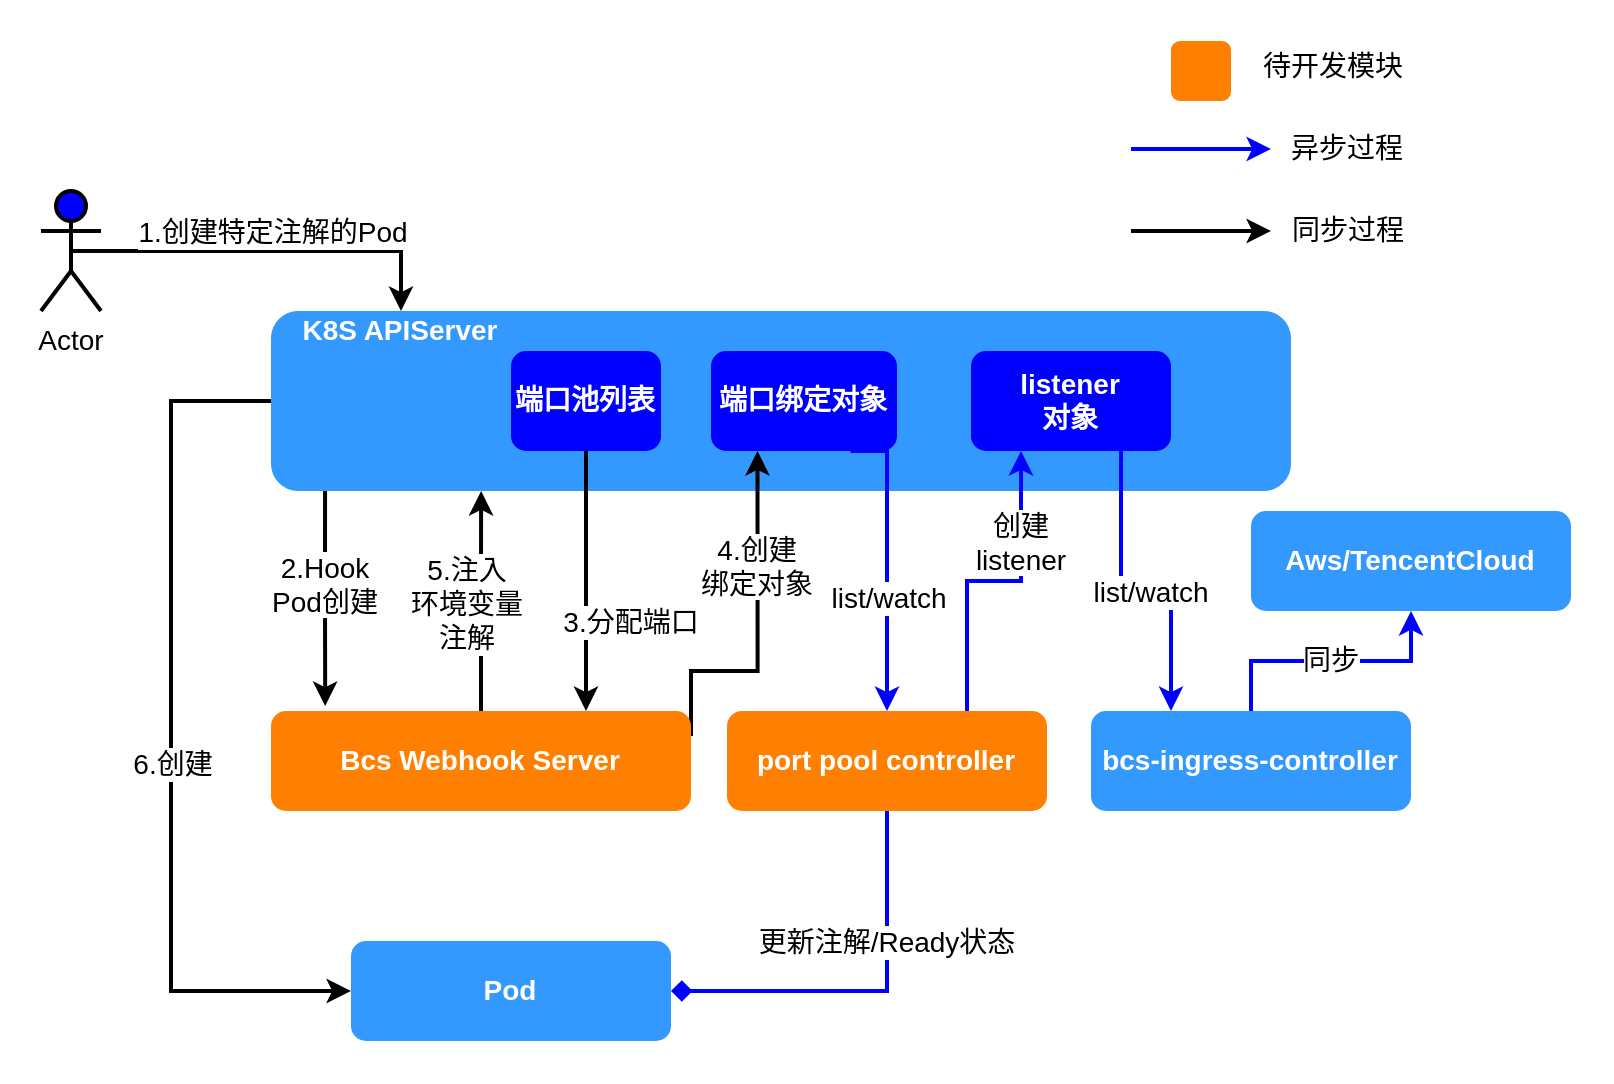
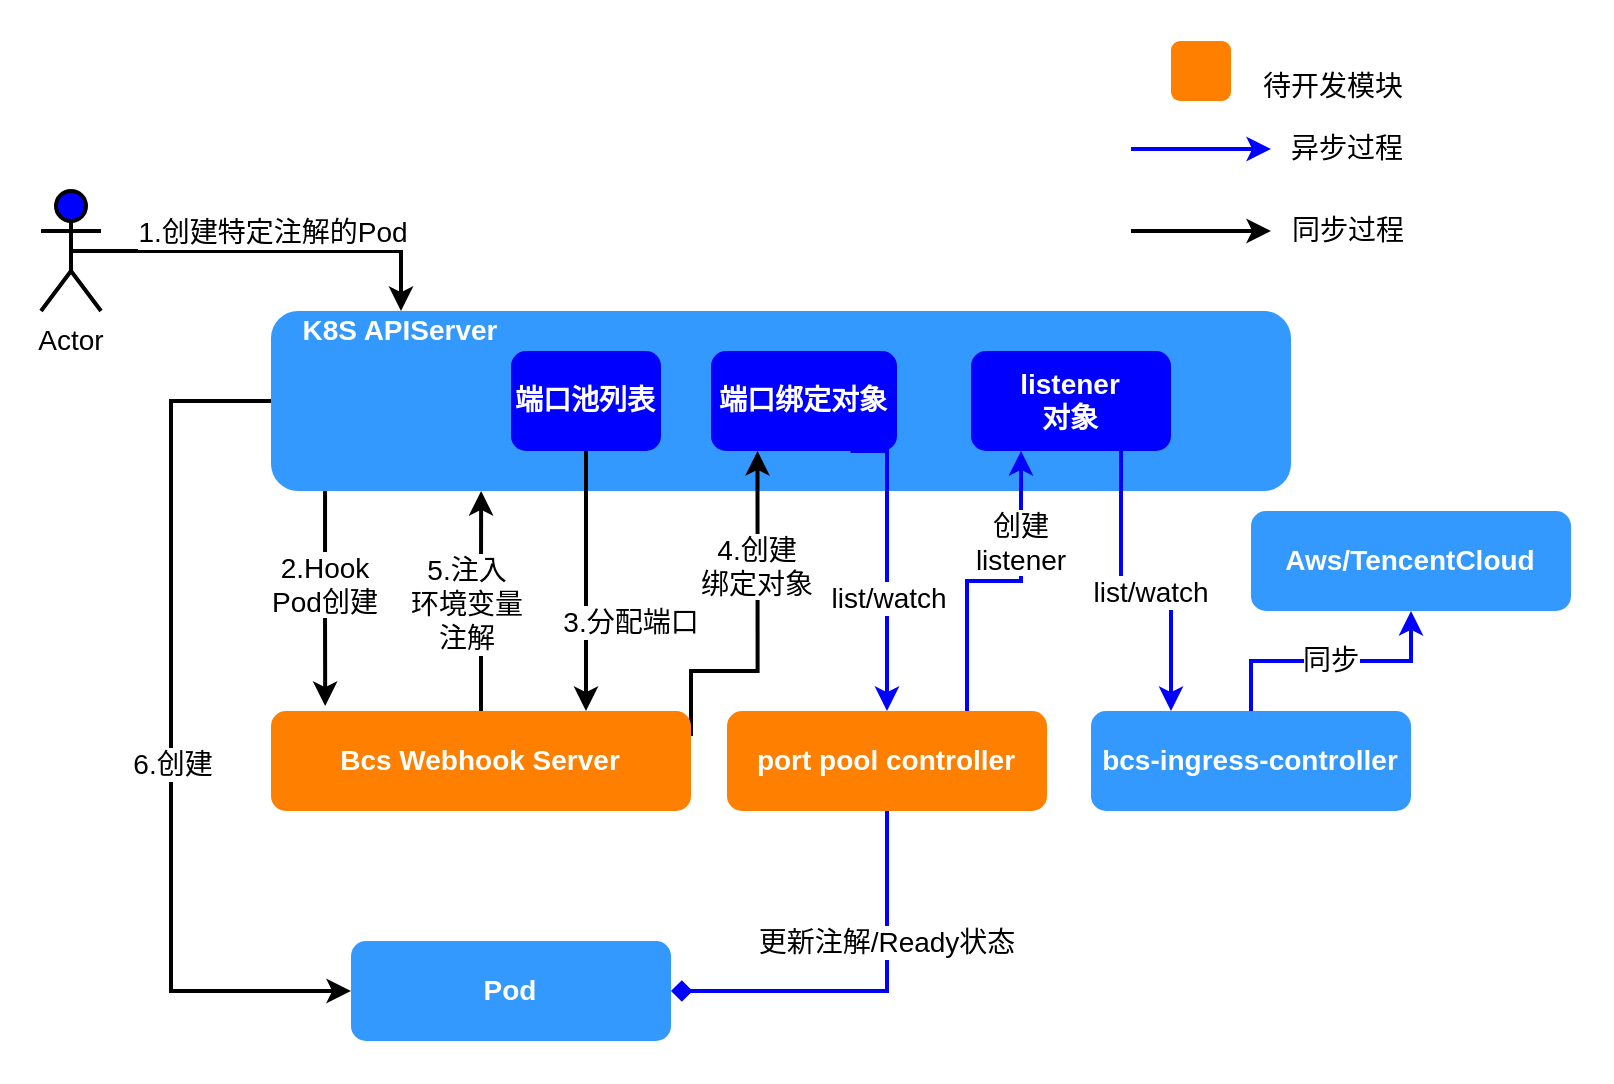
node "待开发模块": moved (1334, 67) -> (1334, 87)
